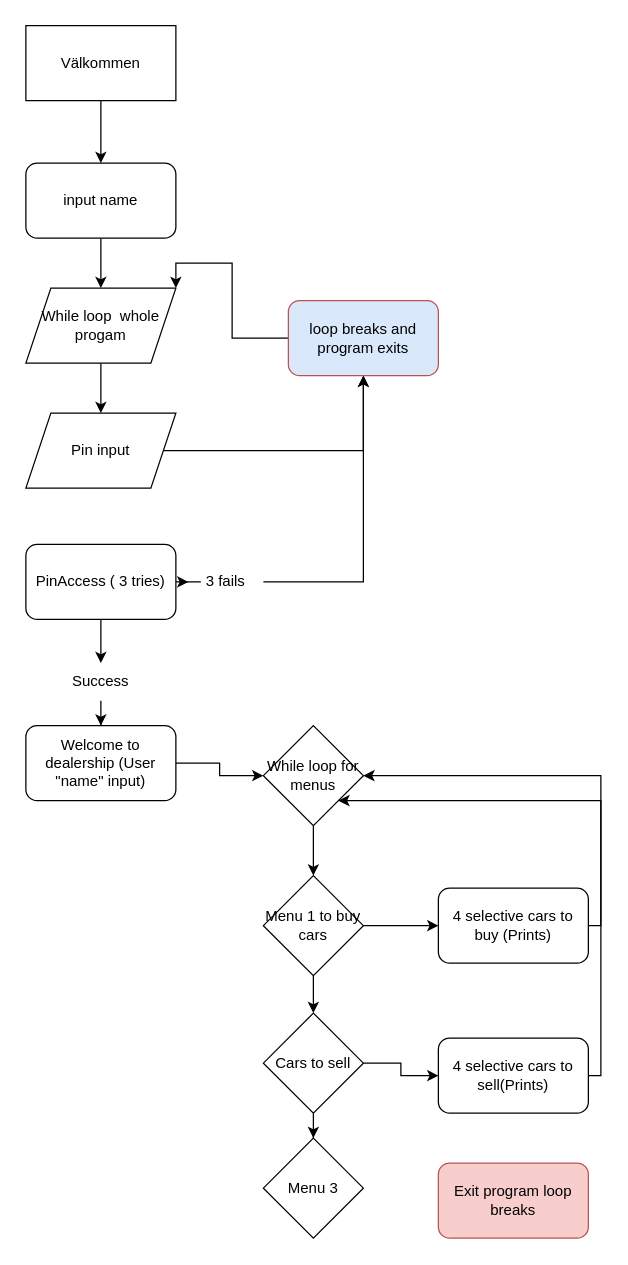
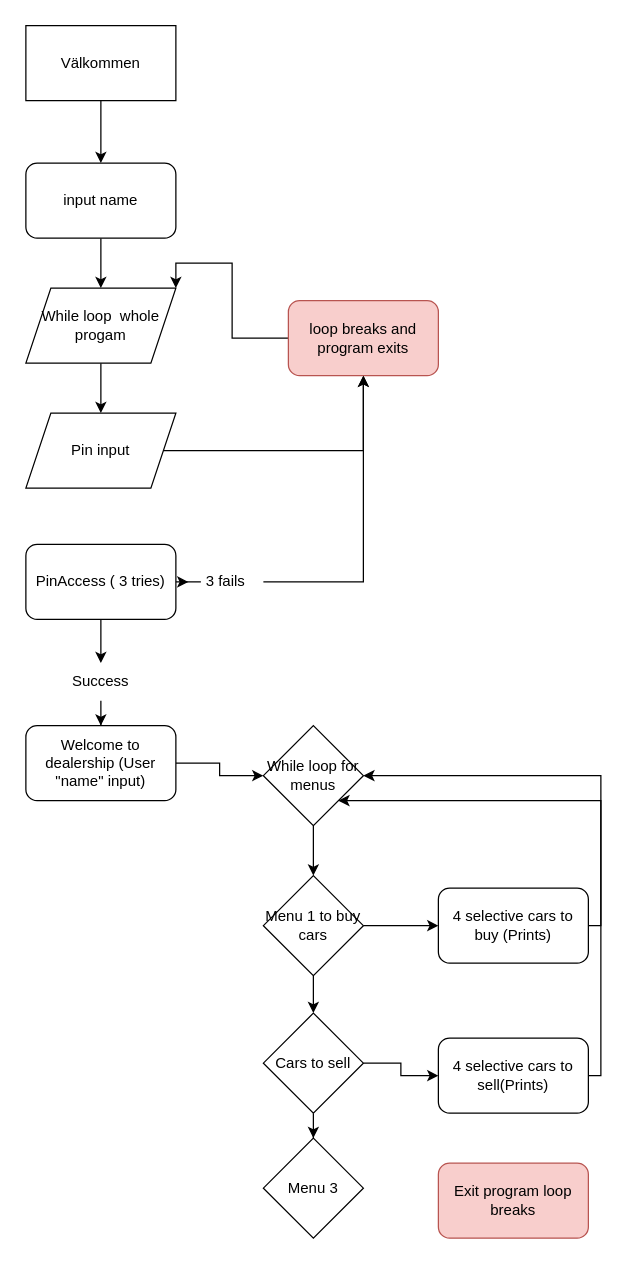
node "loop breaks and program exits": fillcolor #dae8fc -> #f8cecc
